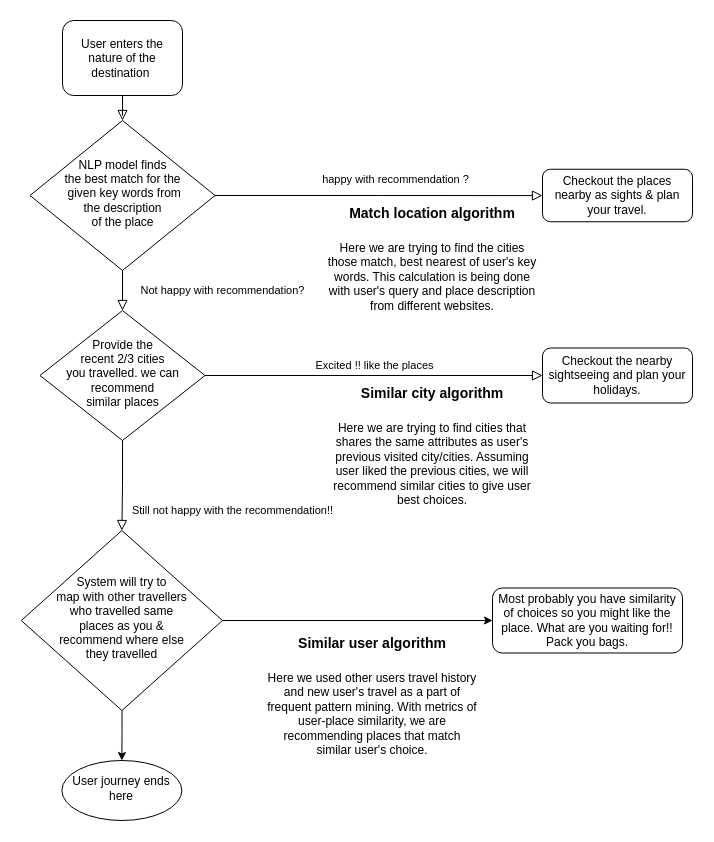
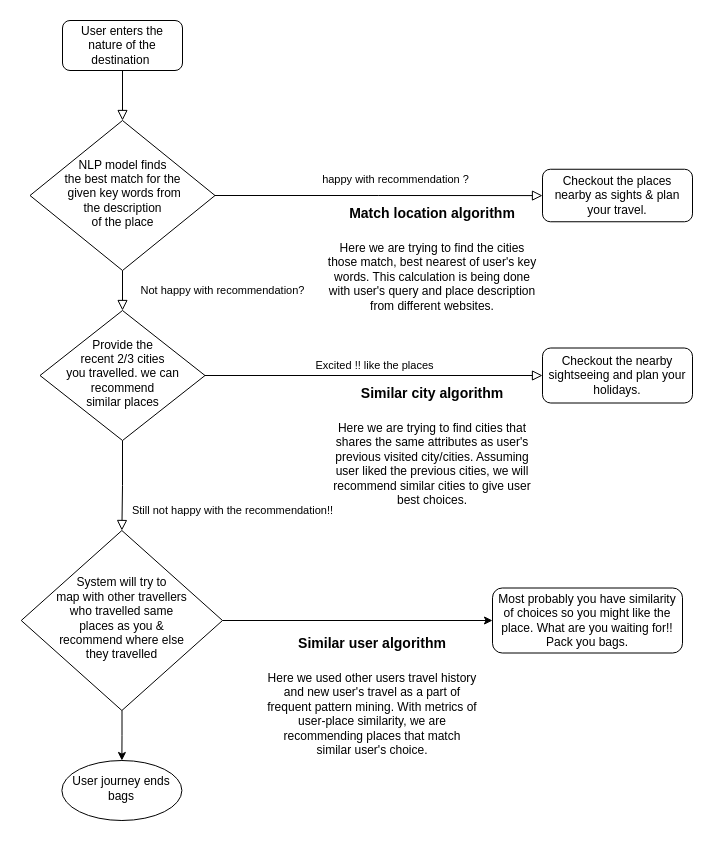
node "User enters the nature of the destination": size 120x75 -> 120x50
node "User journey ends here": label "User journey ends here" -> "User journey ends bags"
